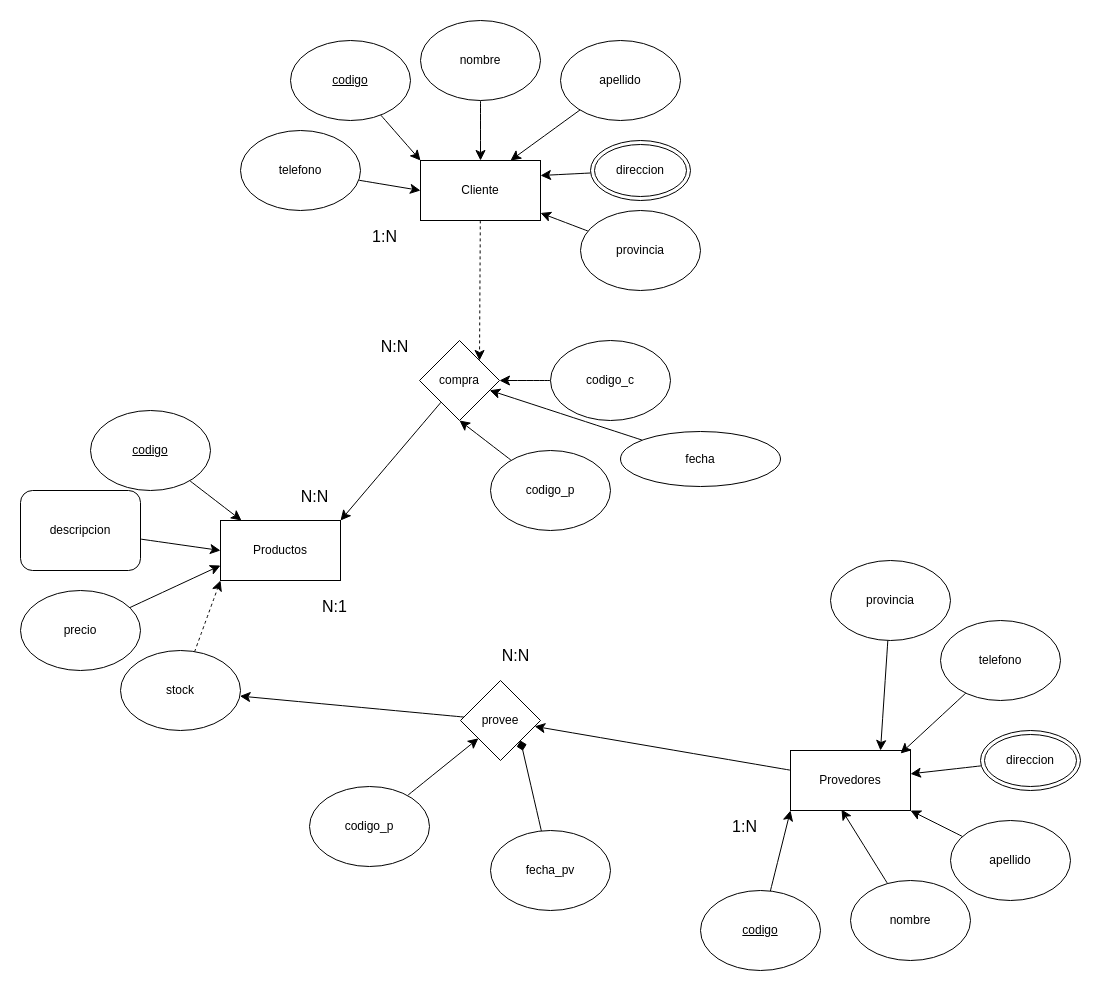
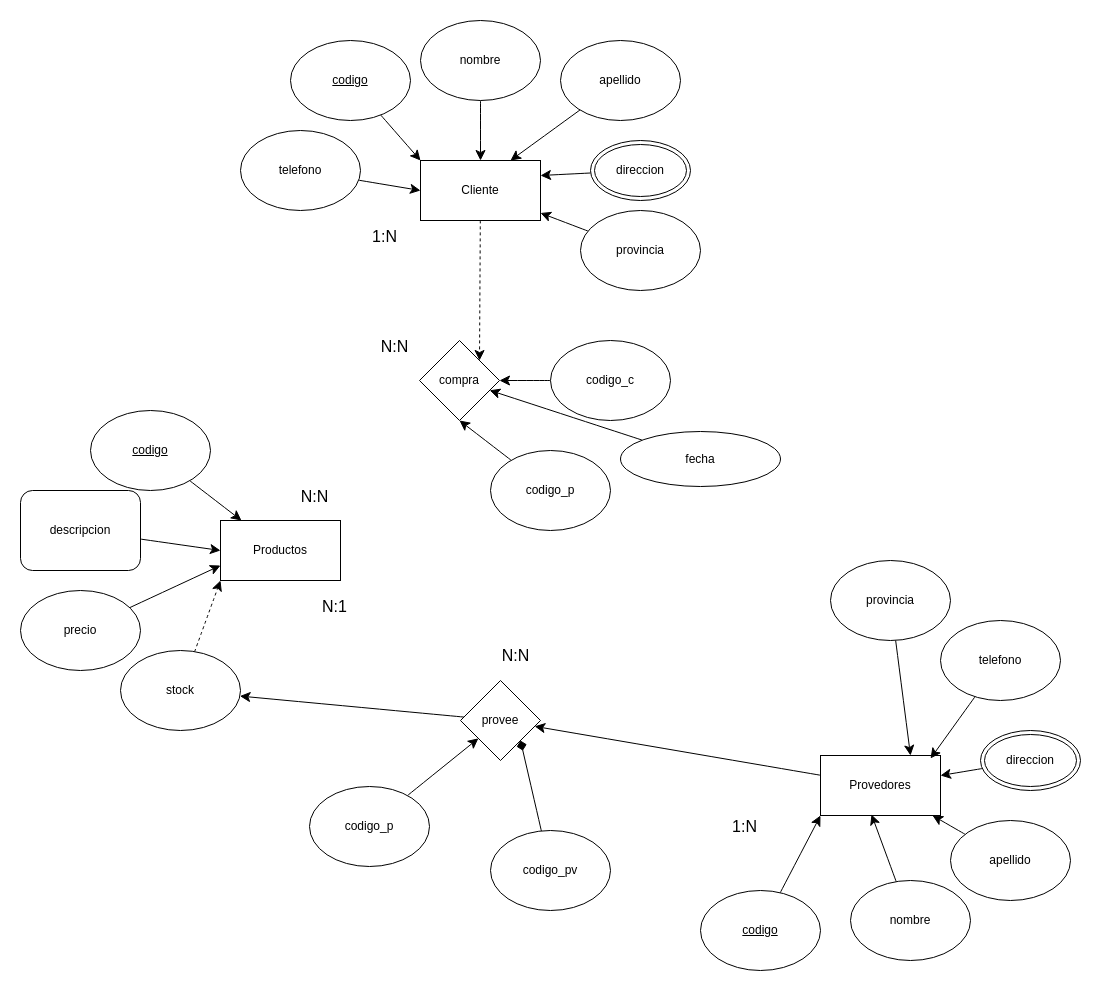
edge "compra" -> "Productos": removed
node "Provedores": moved (851, 781) -> (881, 786)
node "fecha_pv": label "fecha_pv" -> "codigo_pv"
